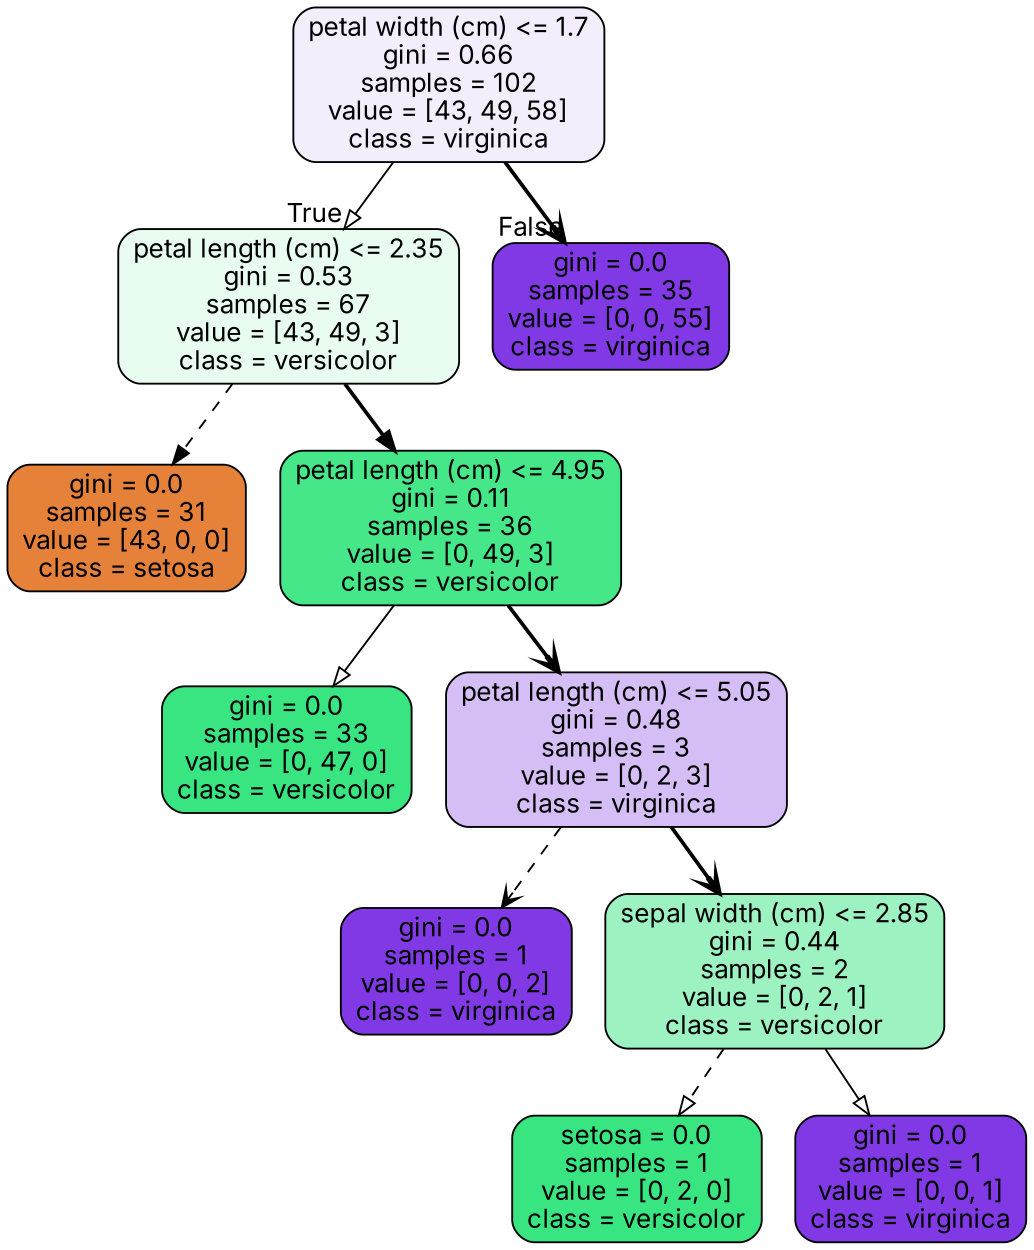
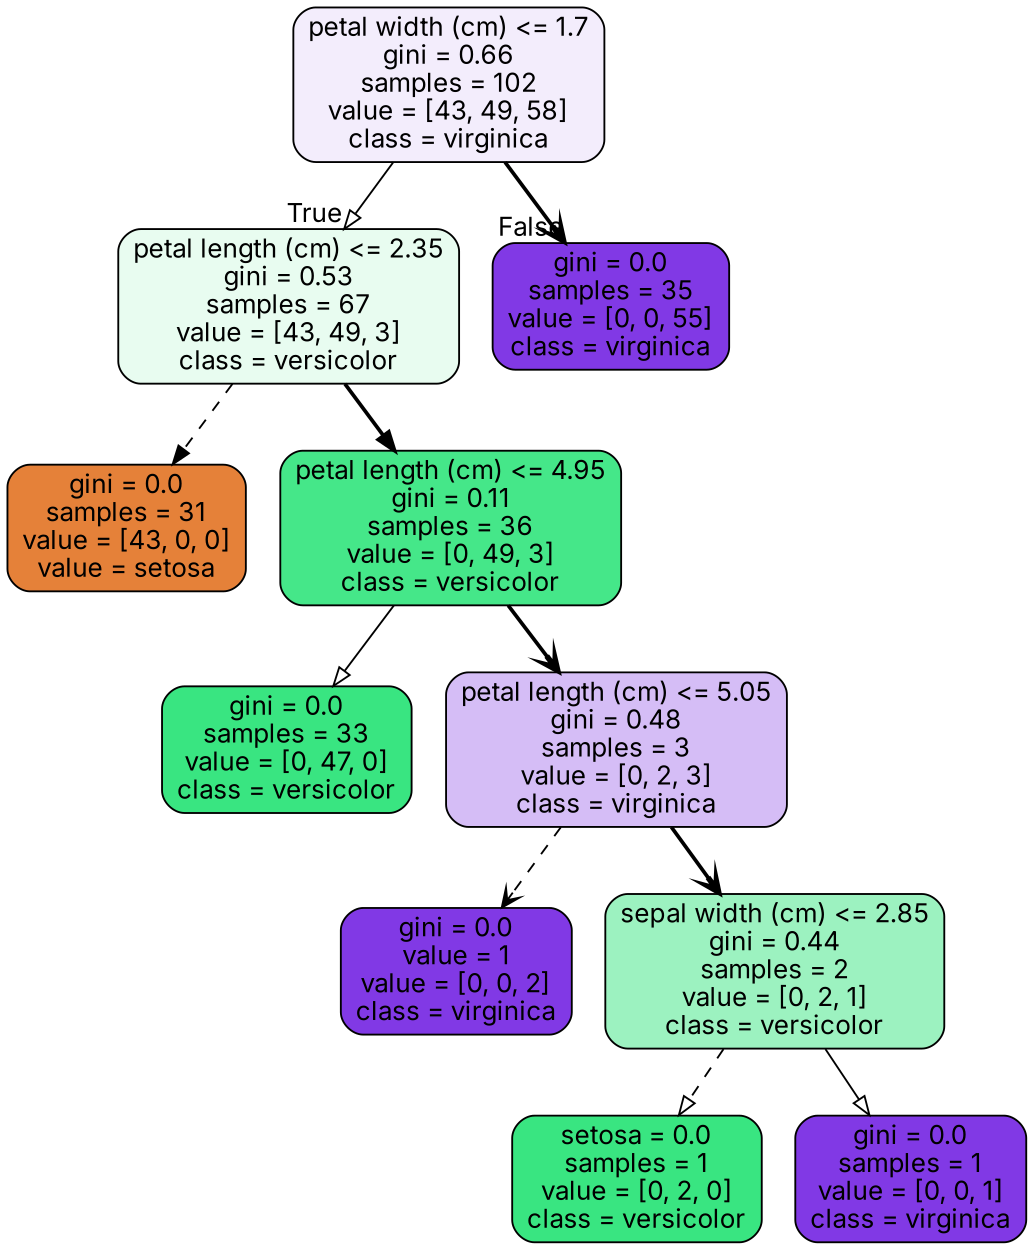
node "gini = 0.0 samples = 31 value = [43, 0, 0] class = setosa": label "gini = 0.0 samples = 31 value = [43, 0, 0] class = setosa" -> "gini = 0.0 samples = 31 value = [43, 0, 0] value = setosa"
node "gini = 0.0 samples = 1 value = [0, 0, 2] class = virginica": label "gini = 0.0 samples = 1 value = [0, 0, 2] class = virginica" -> "gini = 0.0 value = 1 value = [0, 0, 2] class = virginica"
